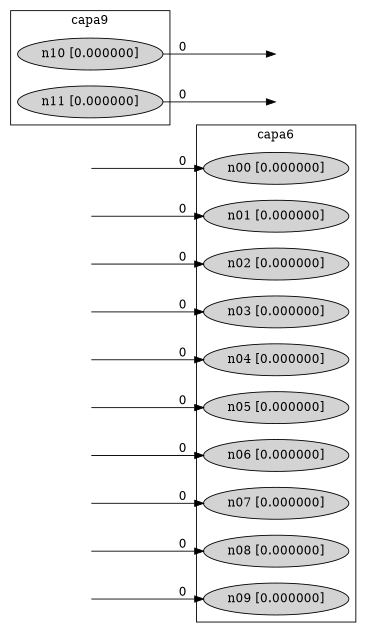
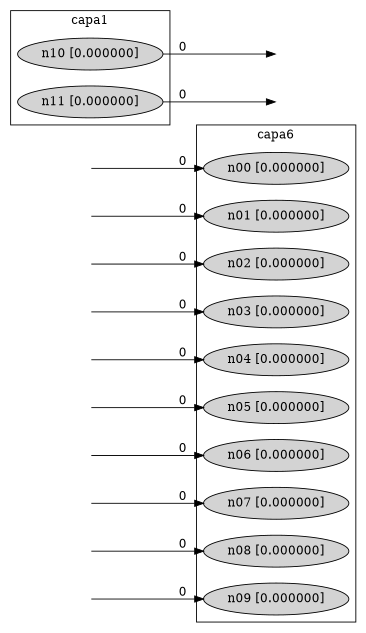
cluster "capa9": label "capa9" -> "capa1"
